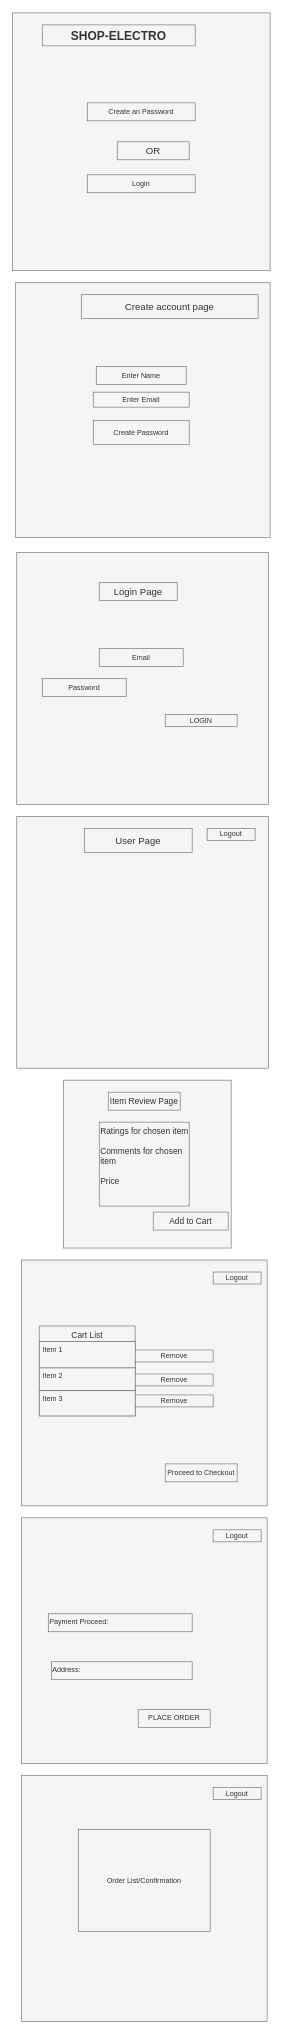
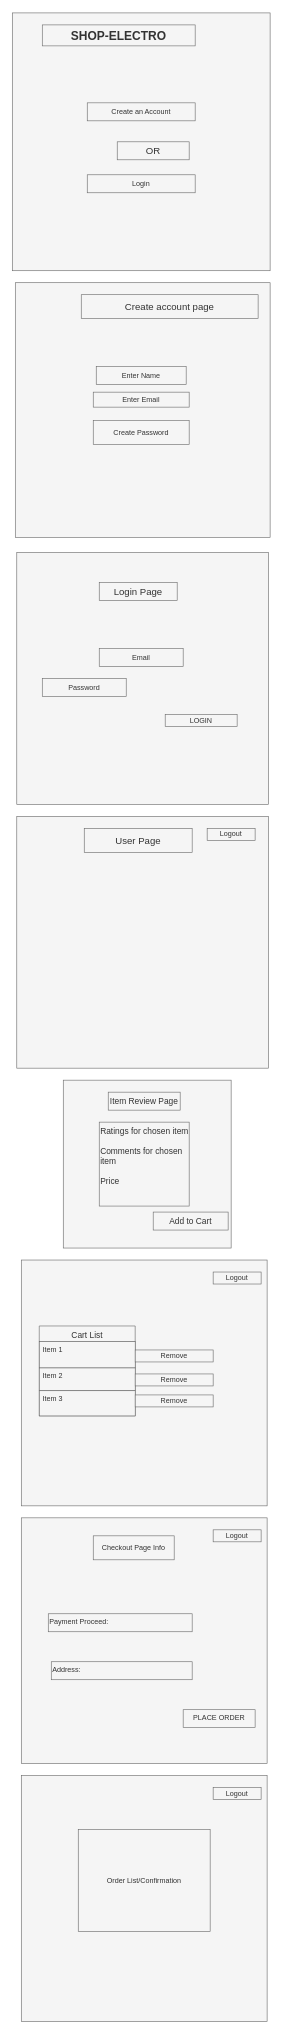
node "Create an Password": label "Create an Password" -> "Create an Account"
node "Proceed to Checkout": removed
node "Checkout Page Info": added
node "PLACE ORDER": moved (174, 1719) -> (219, 1719)
